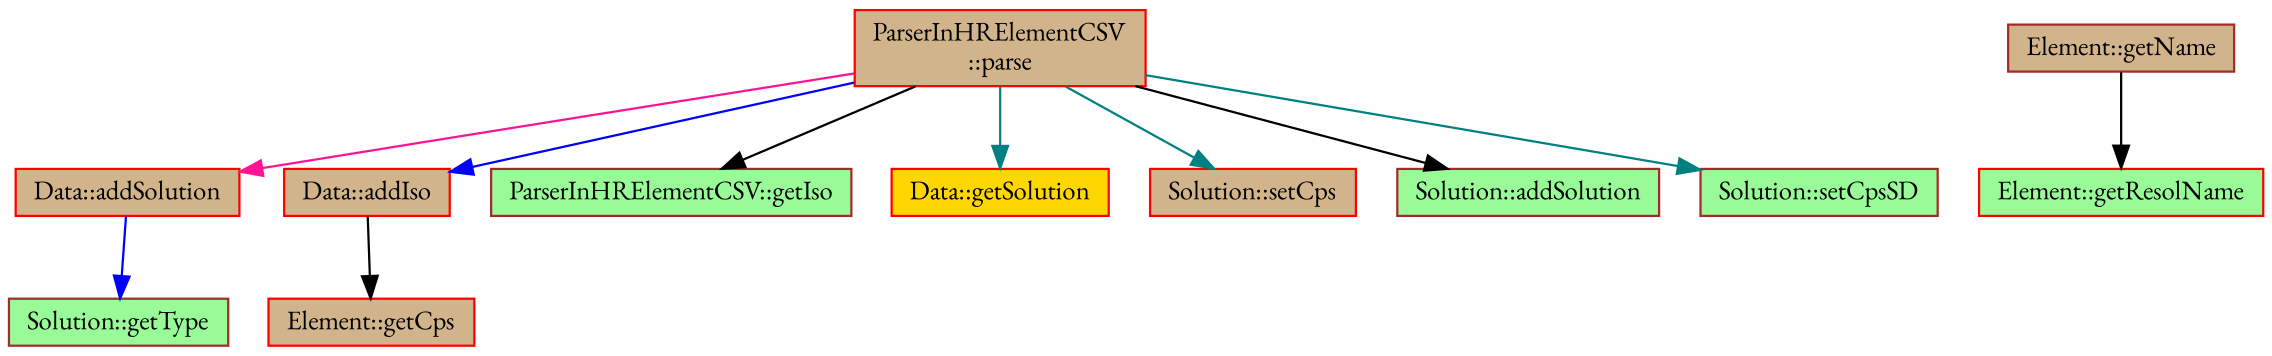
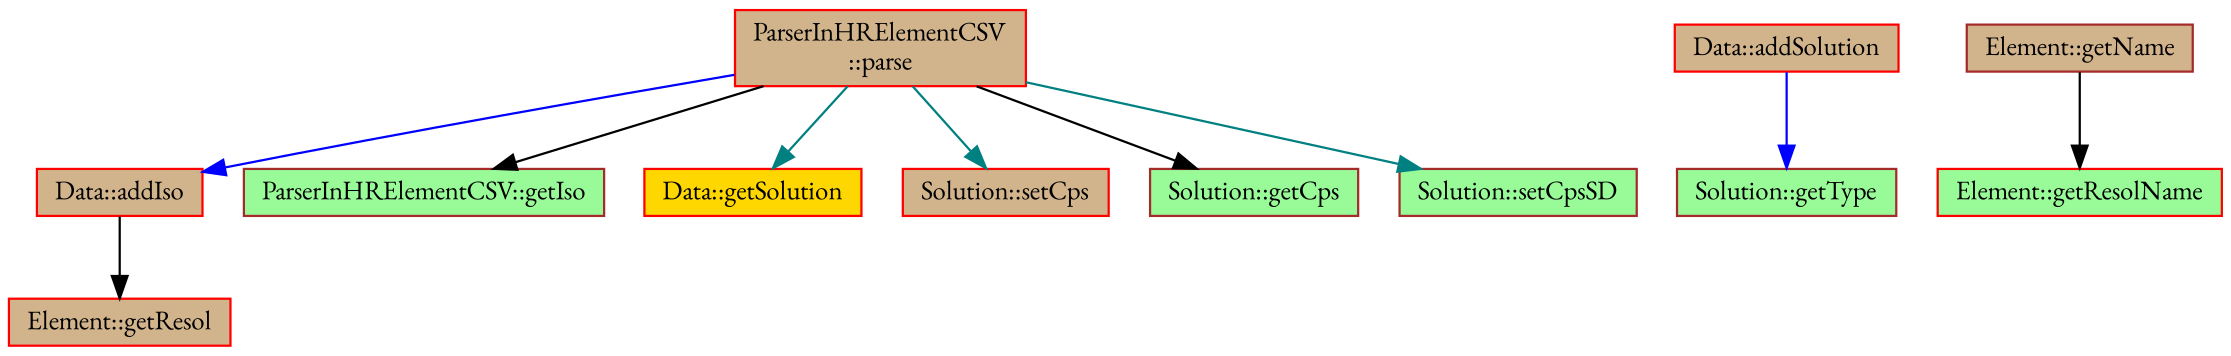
edge "ParserInHRElementCSV ::parse" -> "Data::addSolution": removed
node "Solution::addSolution": label "Solution::addSolution" -> "Solution::getCps"
node "Element::getCps": label "Element::getCps" -> "Element::getResol"
